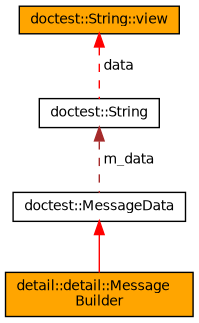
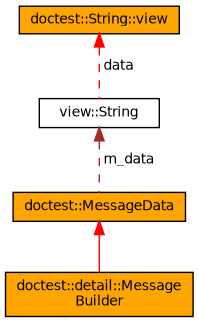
node "doctest::String": label "doctest::String" -> "view::String"
node "doctest::MessageData": fillcolor white -> orange
node "detail::detail::Message Builder": label "detail::detail::Message Builder" -> "doctest::detail::Message Builder"
